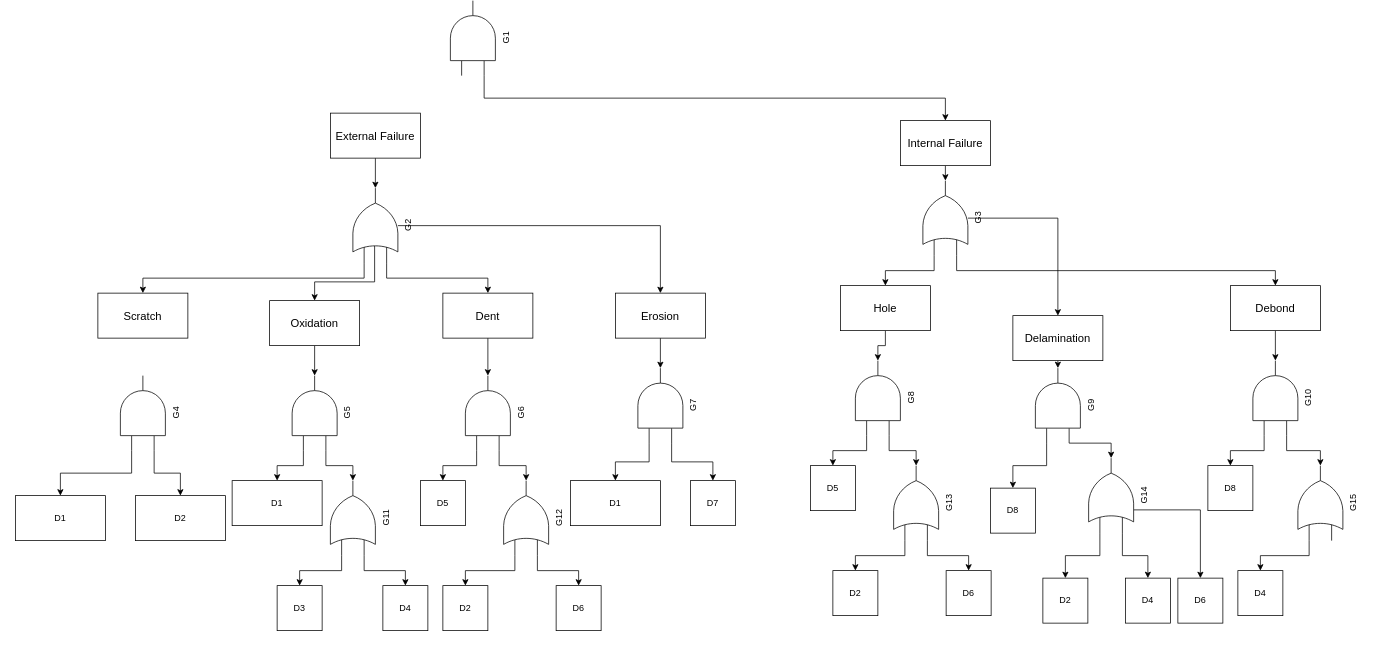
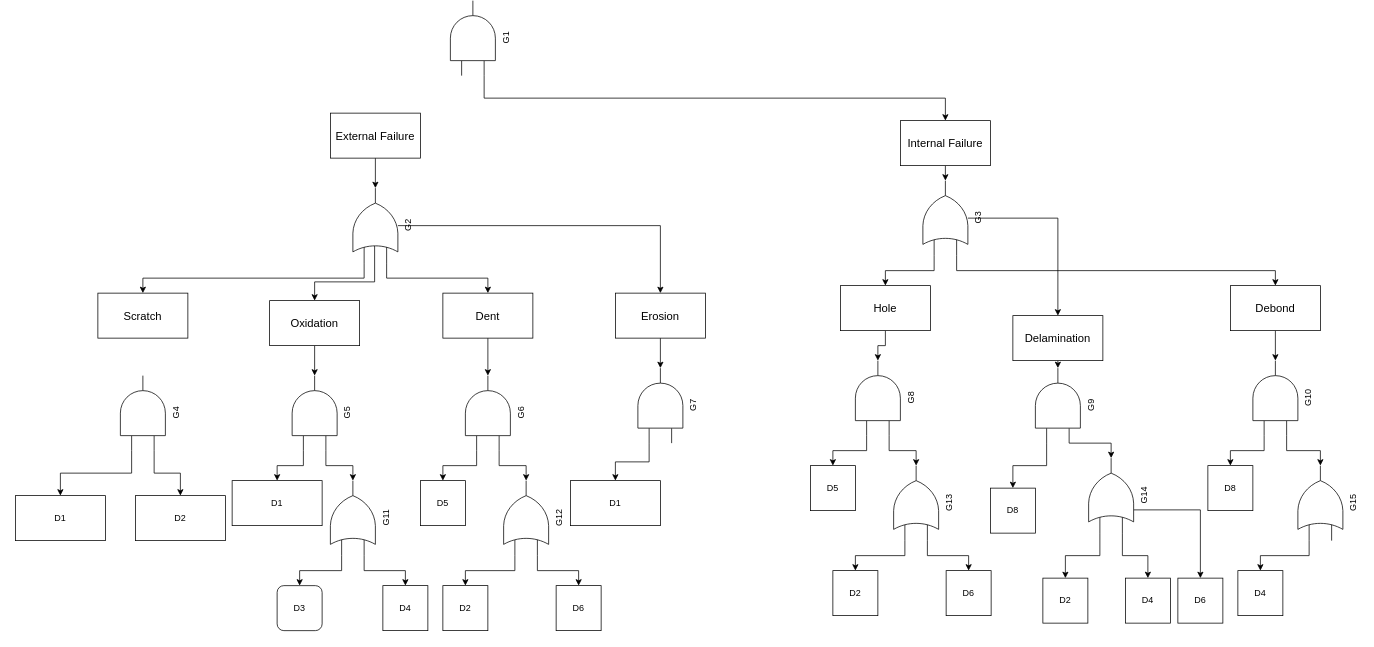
edge "G7" -> "D7": removed
node "D7": removed
node "D3": shape rectangle -> rounded rectangle
